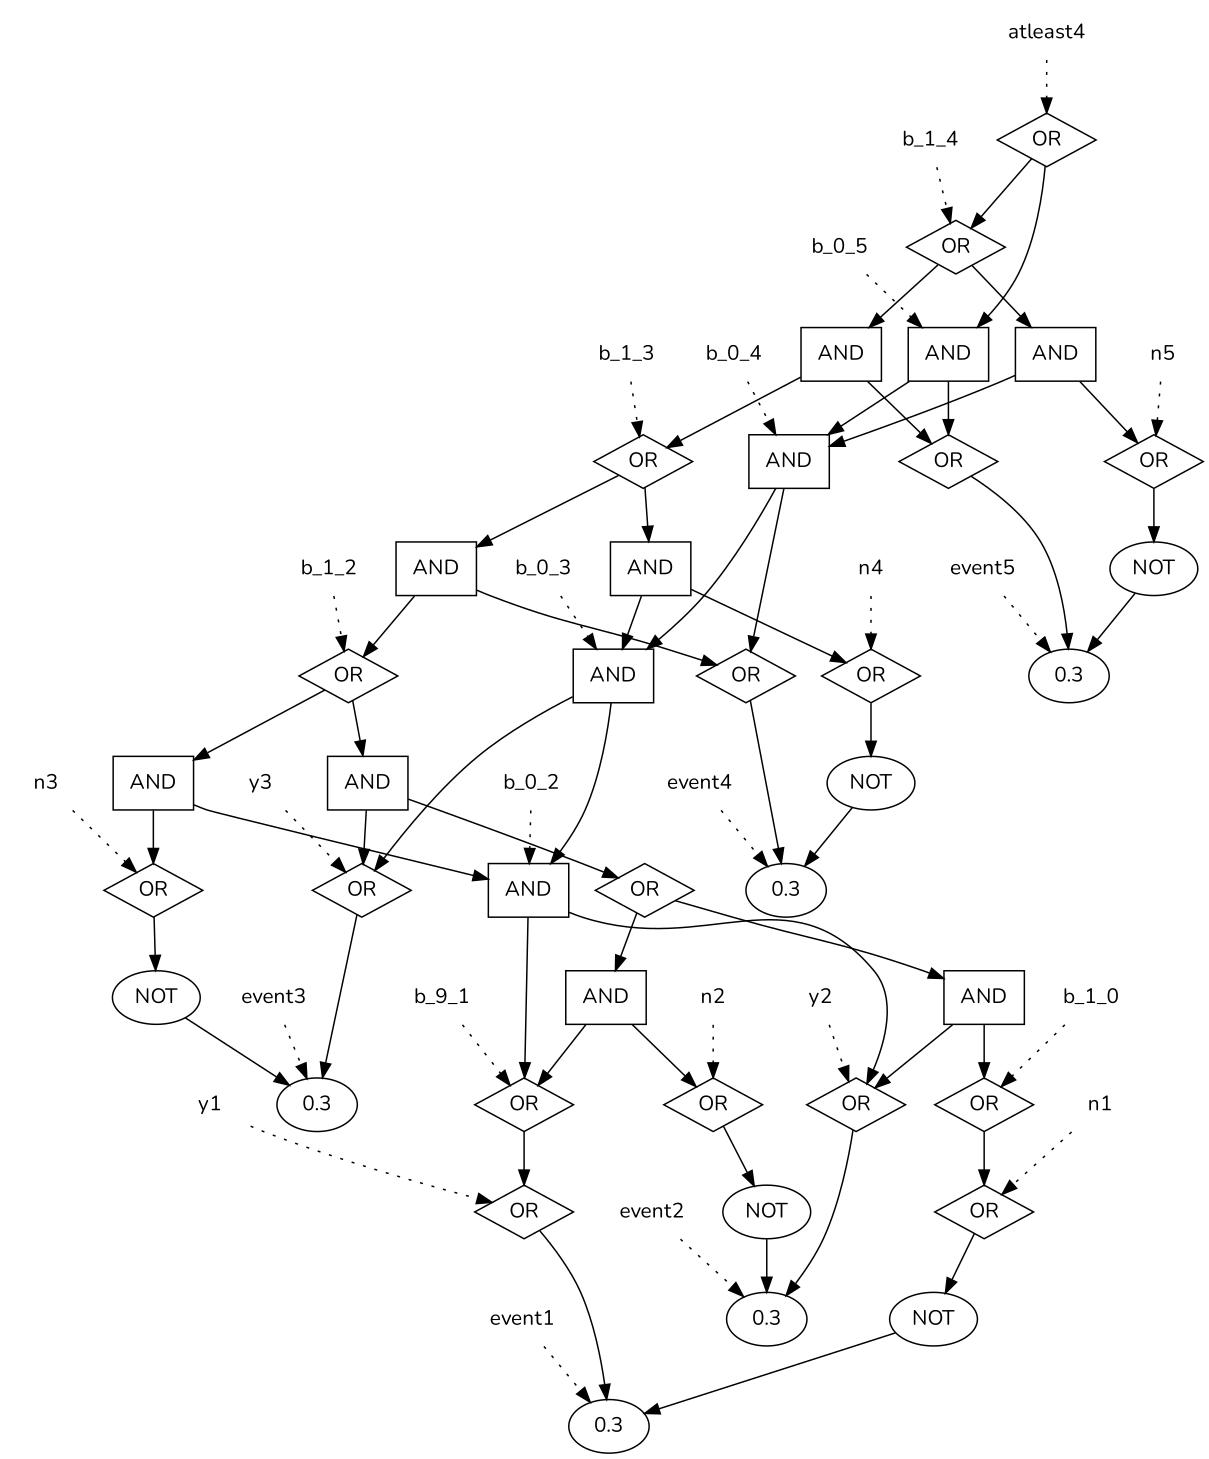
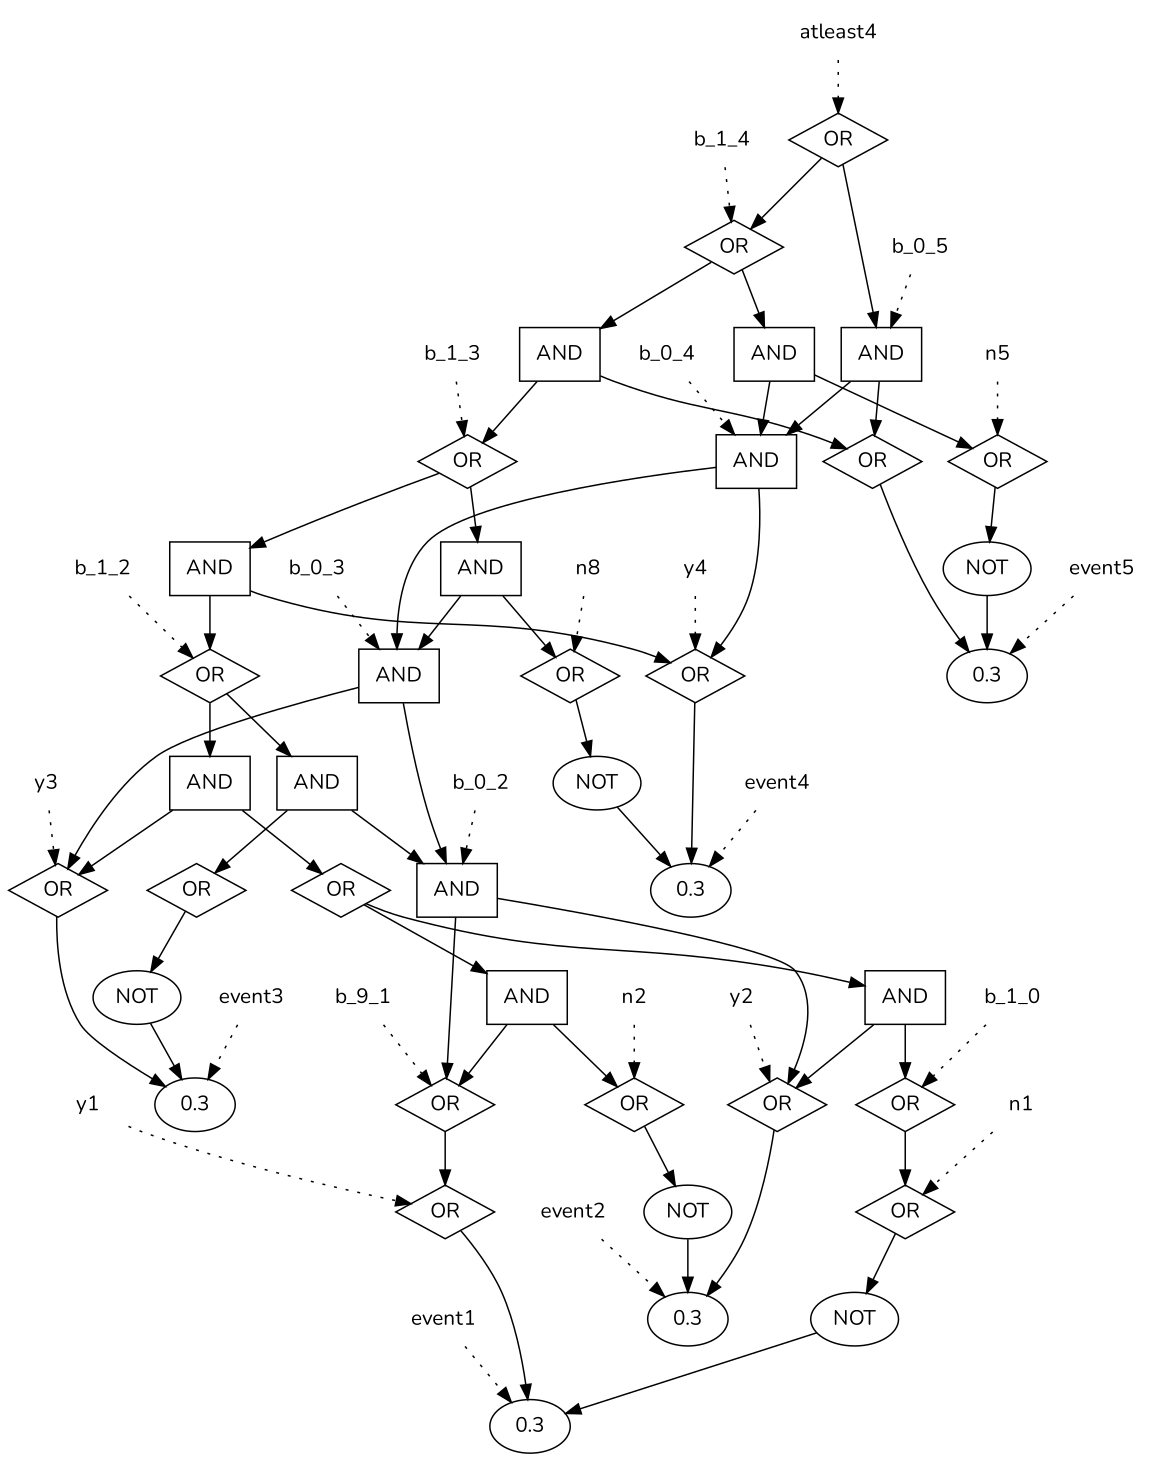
node "y4": added
node "n4": label "n4" -> "n8"
node "n3": removed
